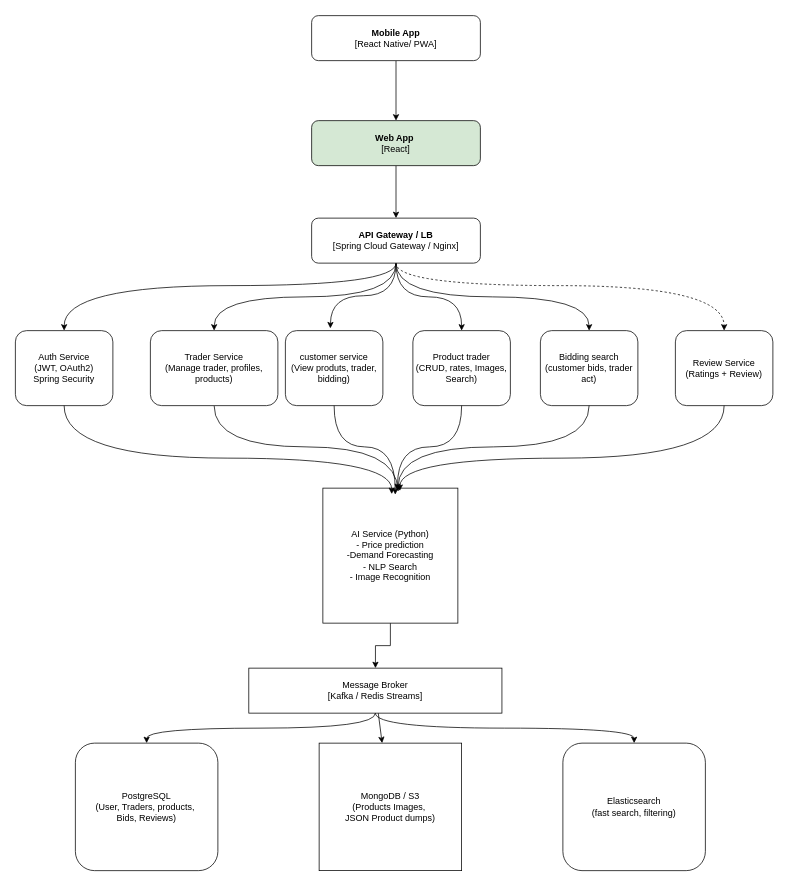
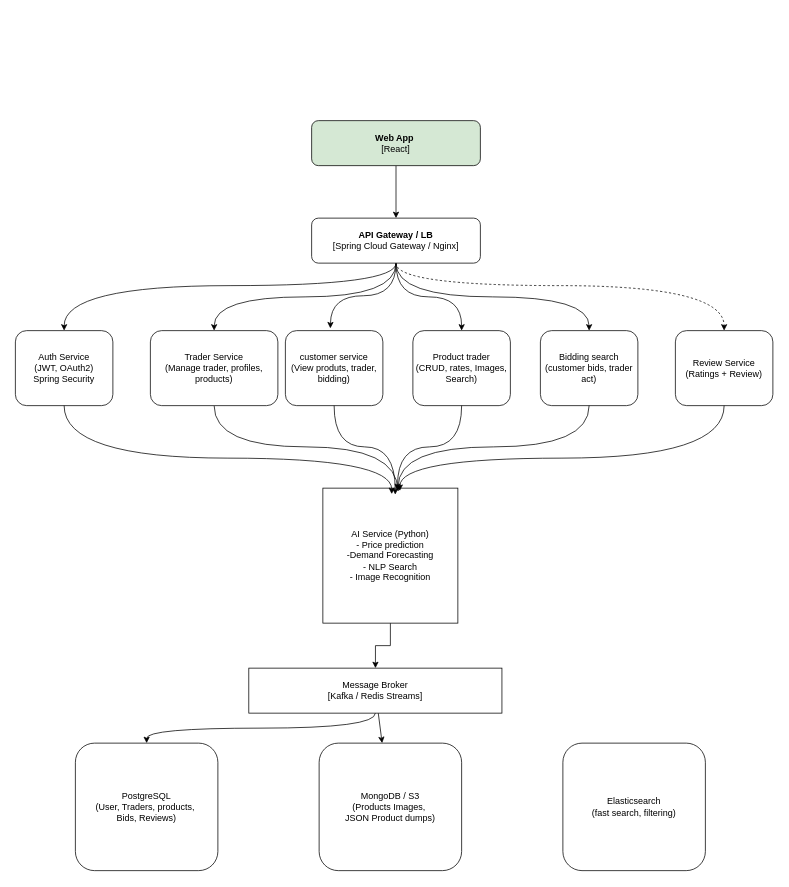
node "Mobile App [React Native/ PWA]": removed
edge "Mobile App [React Native/ PWA]" -> "Web App [React]": removed
edge "Message Broker [Kafka / Redis Streams]" -> "Elasticsearch (fast search, filtering)": removed
node "MongoDB / S3 (Products Images, JSON Product dumps)": shape rectangle -> rounded rectangle
